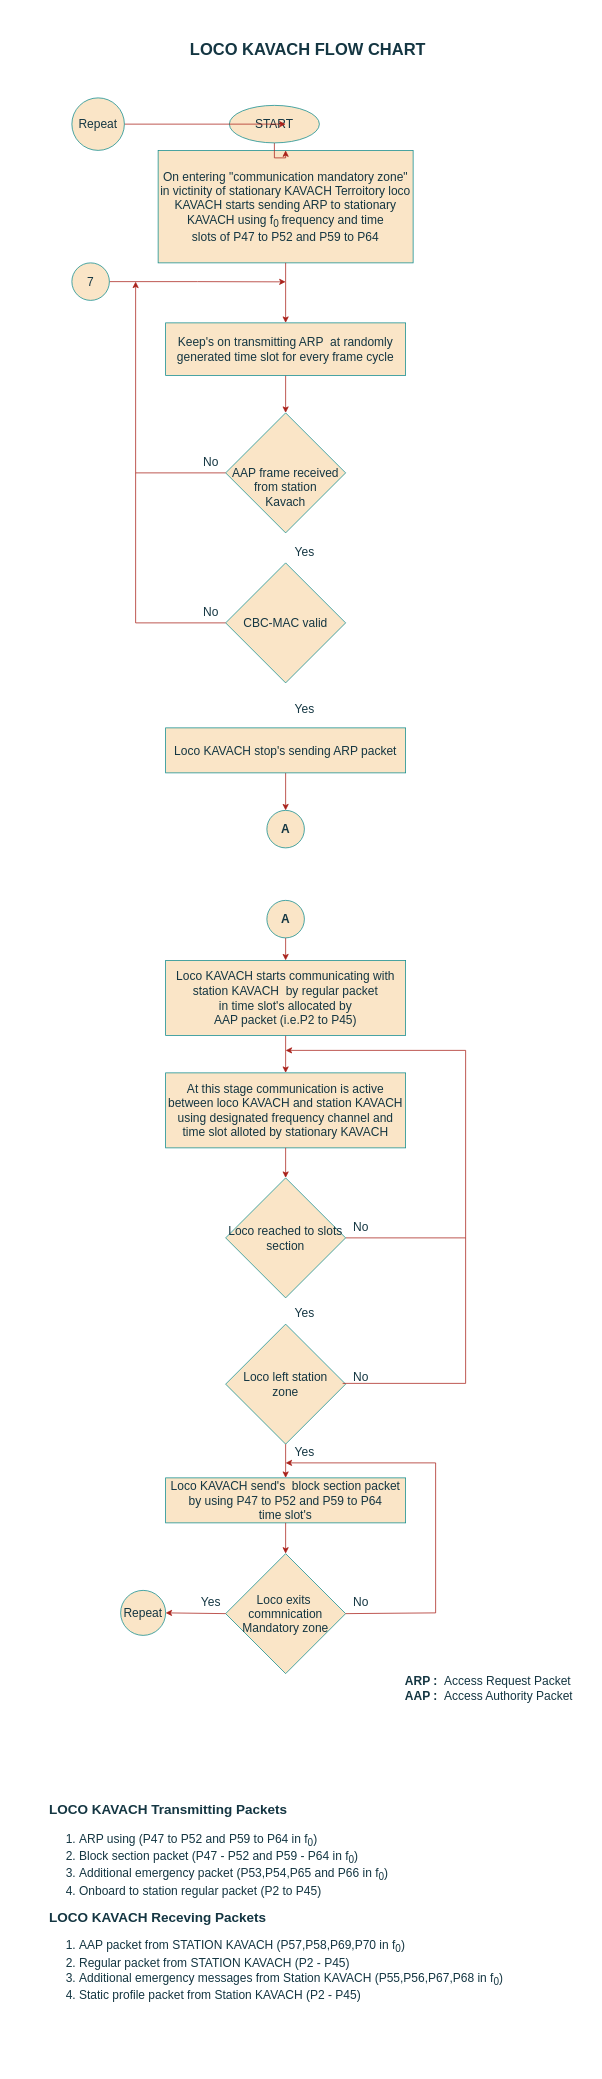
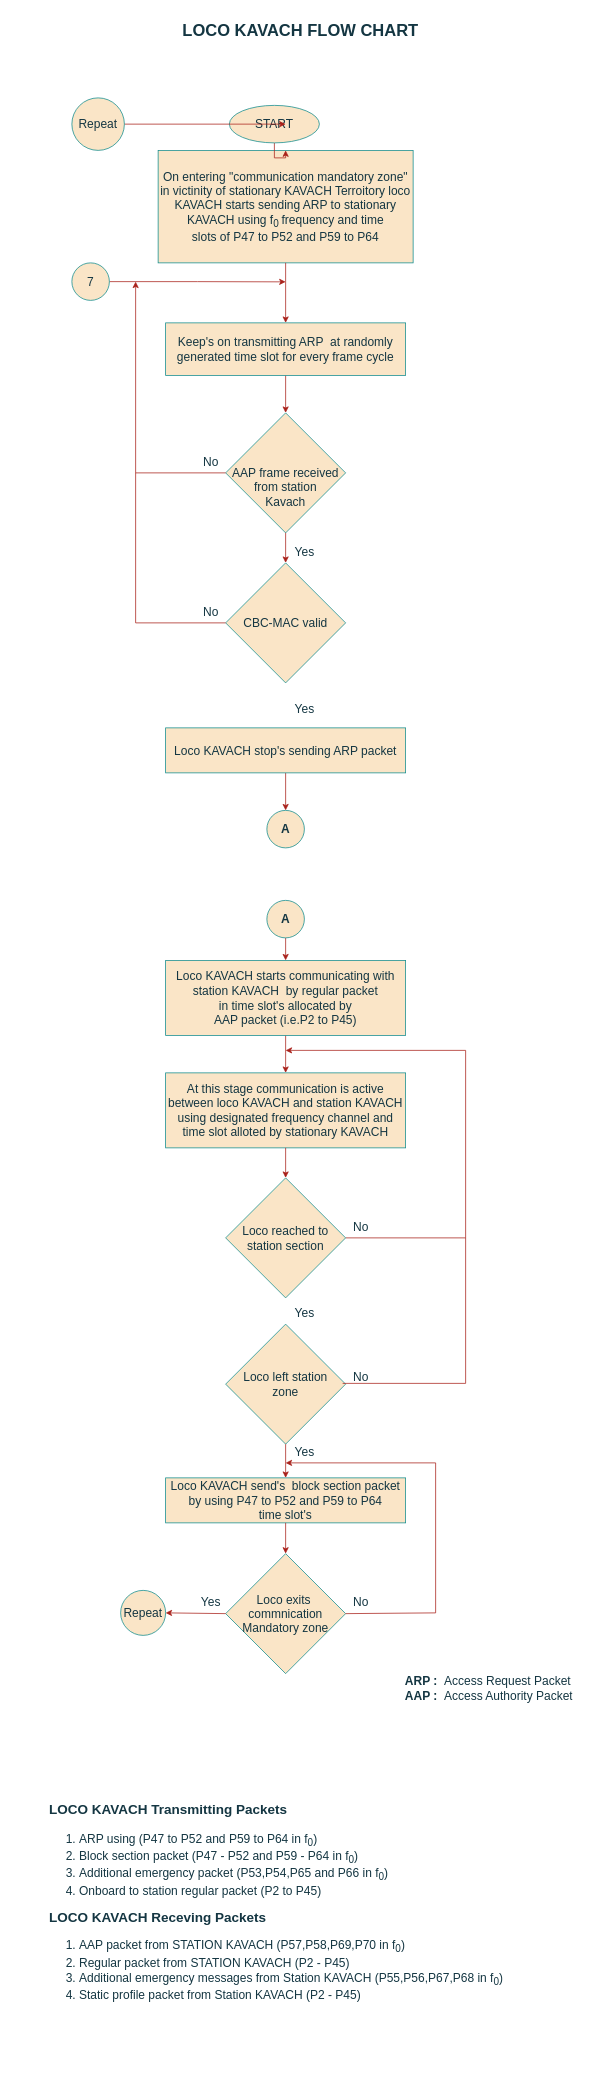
node "LOCO KAVACH FLOW CHART": moved (308, 49) -> (300, 30)
edge "AAP frame received from station Kavach" -> "CBC-MAC valid": added
node "Loco reached to slots section": label "Loco reached to slots section" -> "Loco reached to station section"
